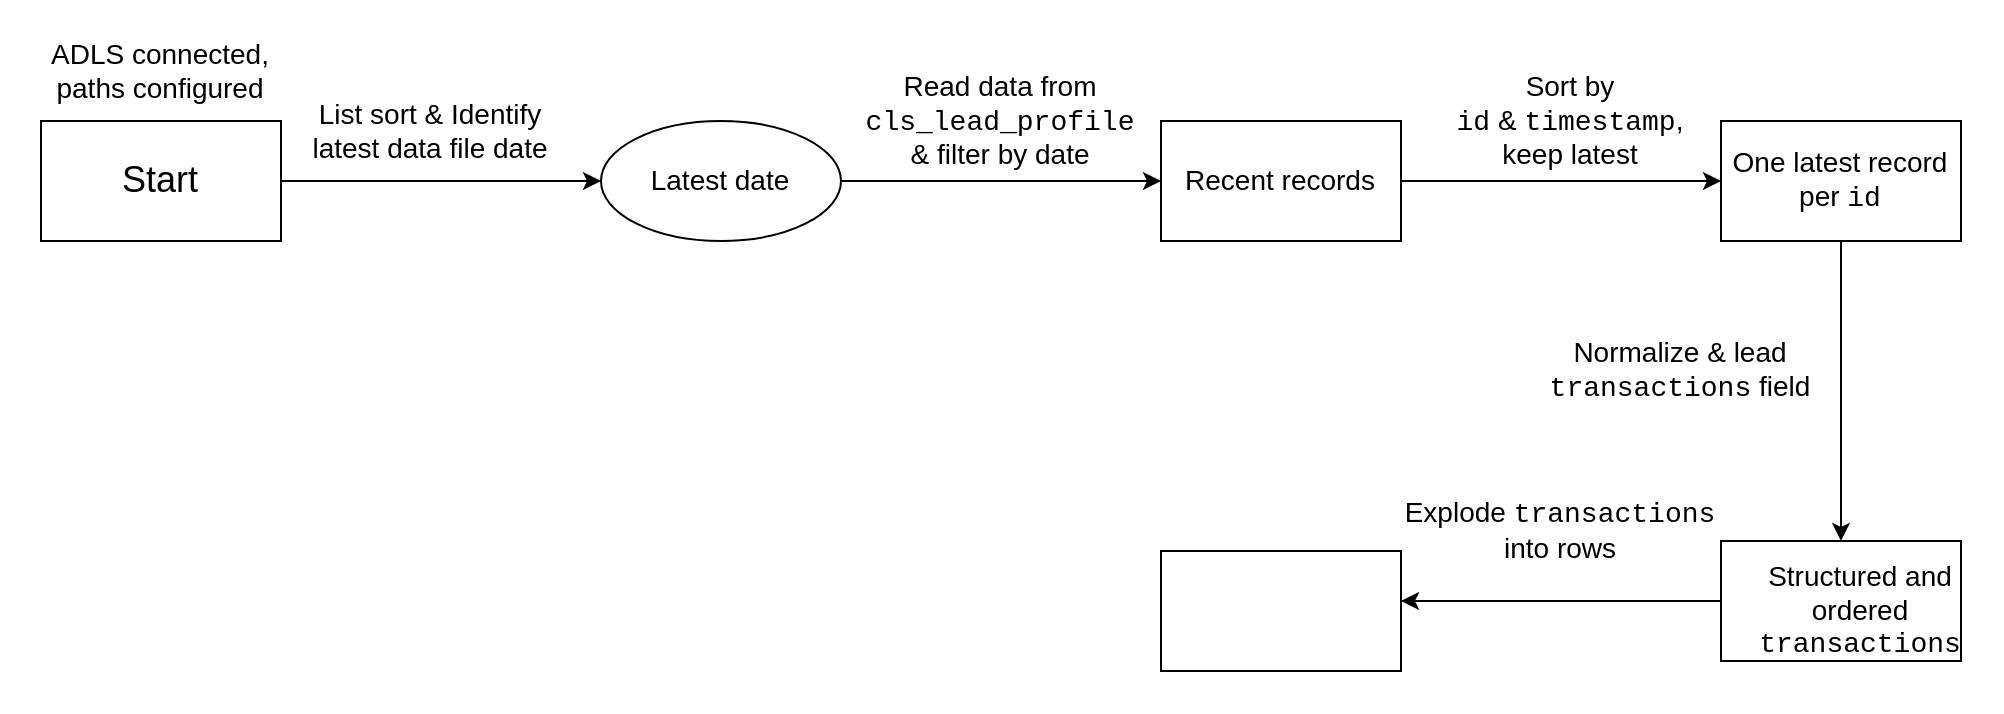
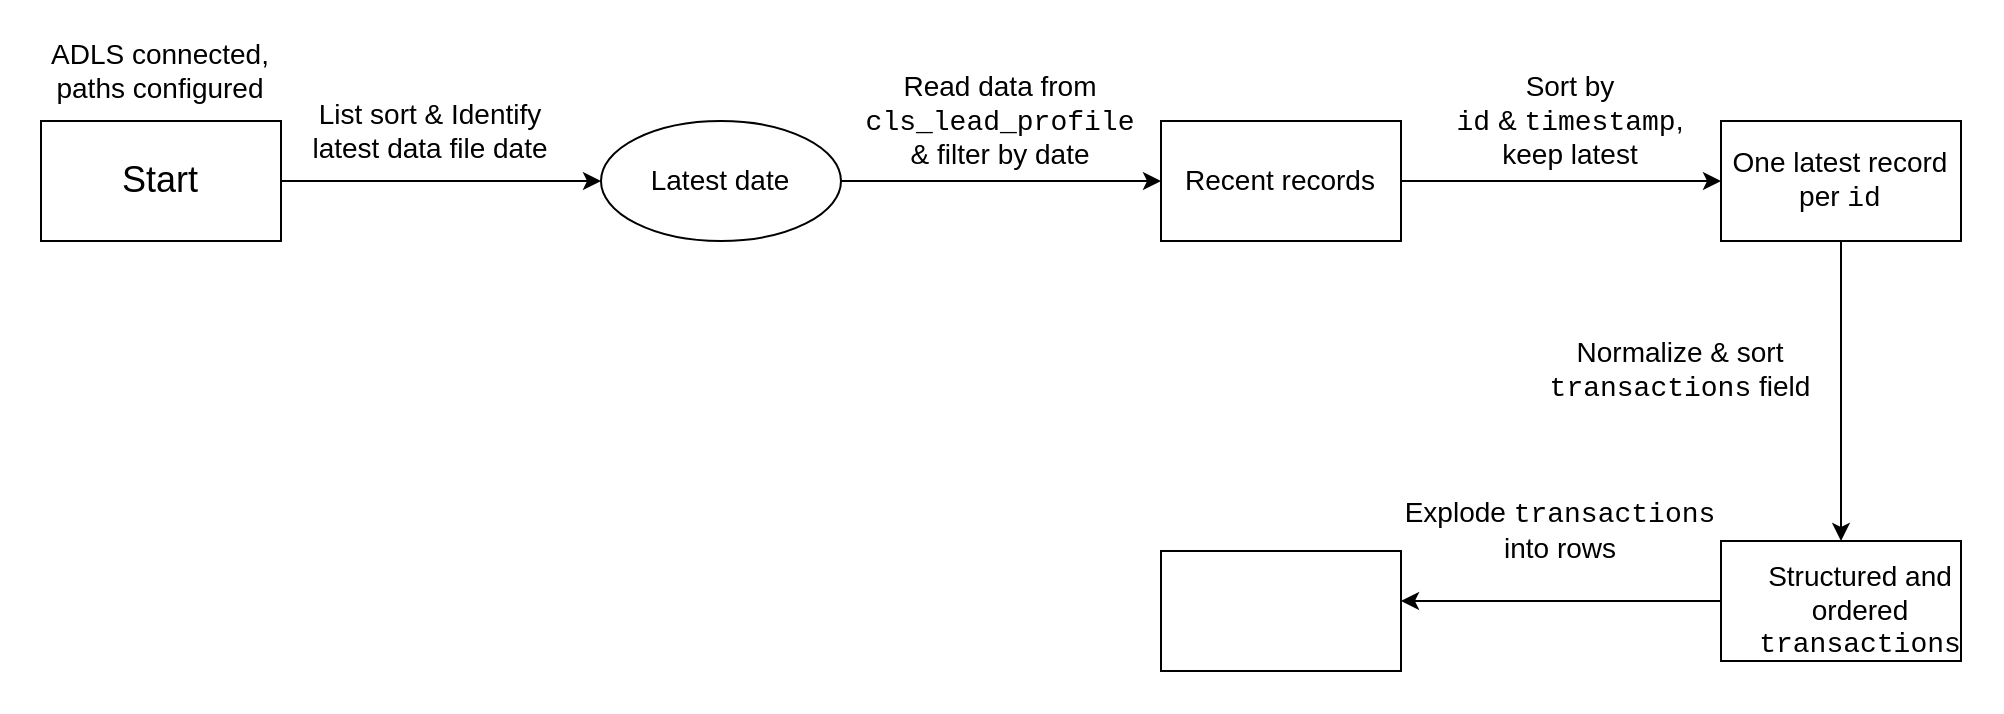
node "Normalize & lead transactions field": label "Normalize & lead transactions field" -> "Normalize & sort transactions field"
